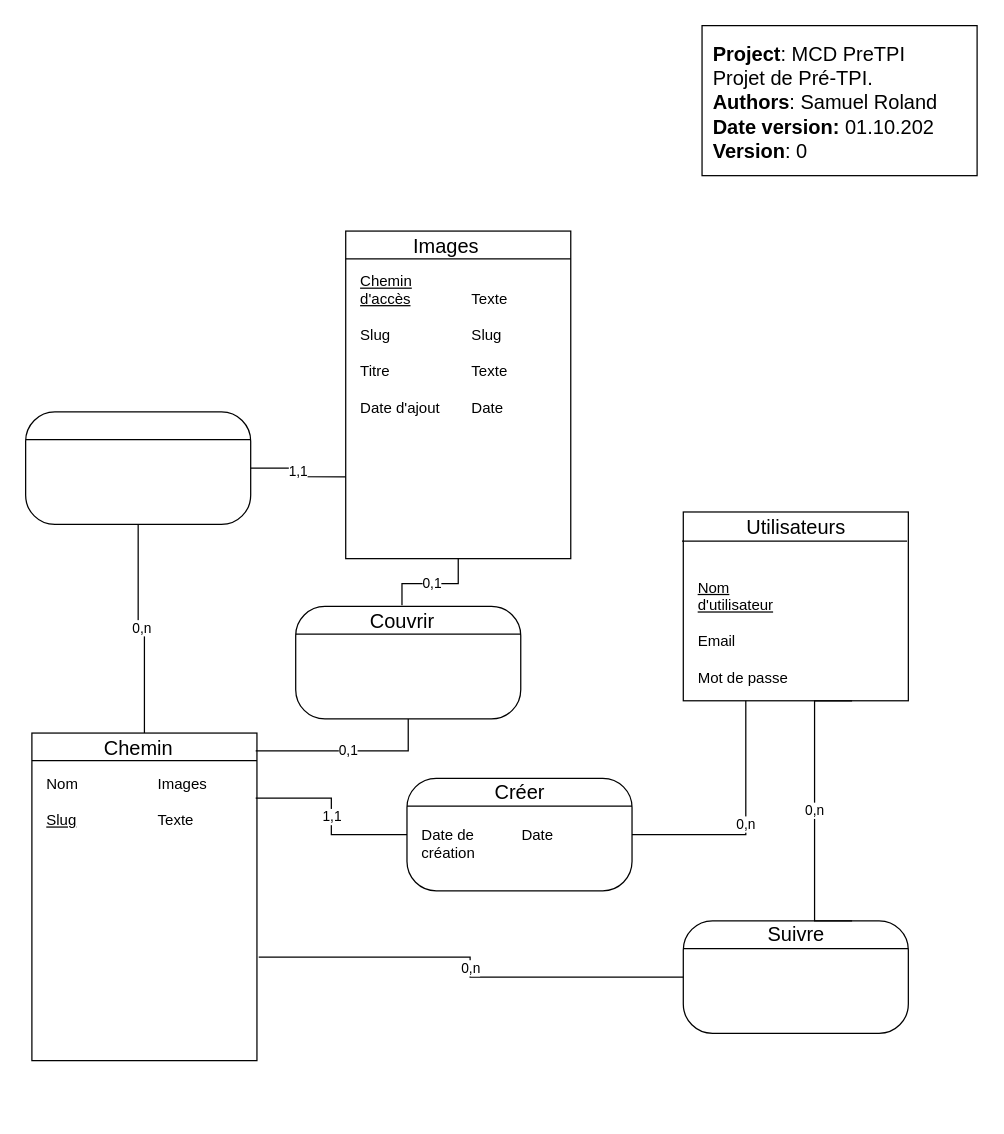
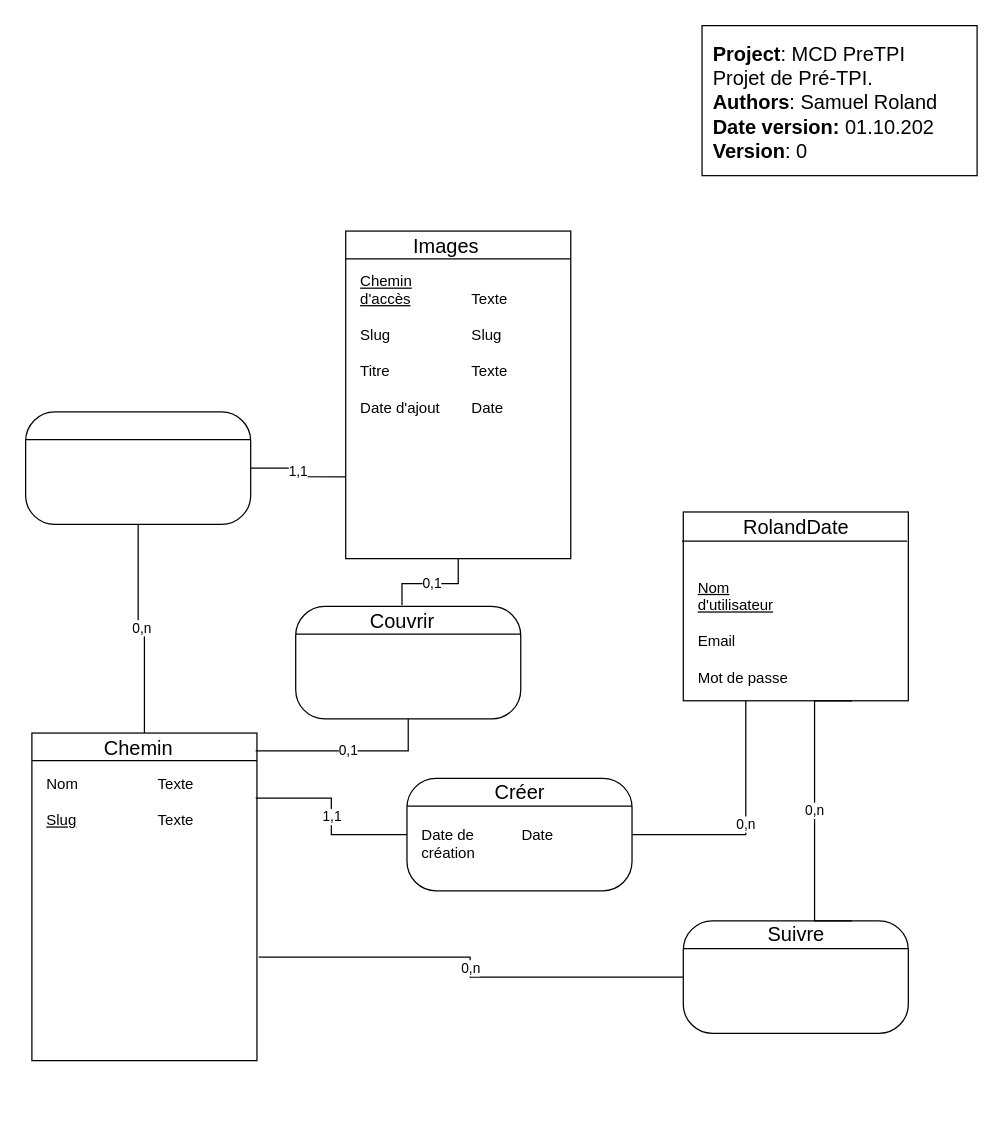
node "Utilisateurs": label "Utilisateurs" -> "RolandDate"
node "Images Texte": label "Images Texte" -> "Texte Texte"
